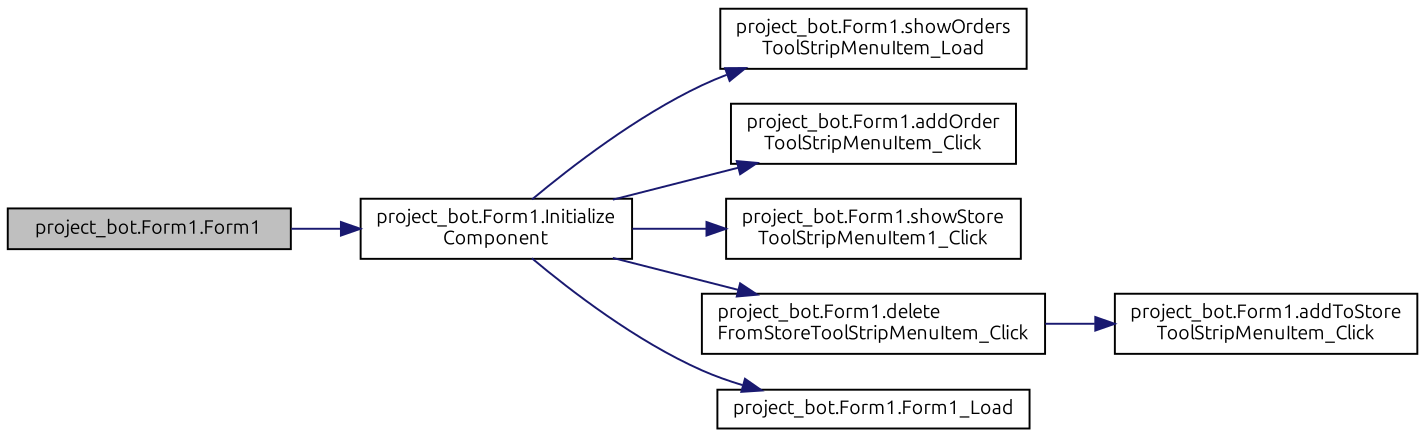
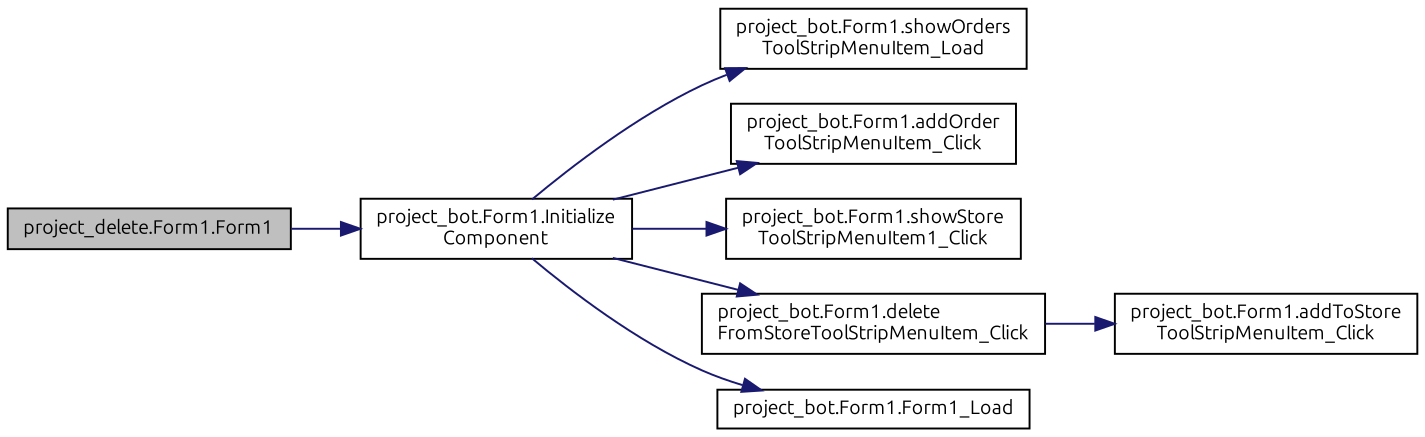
node "project_bot.Form1.Form1": label "project_bot.Form1.Form1" -> "project_delete.Form1.Form1"
